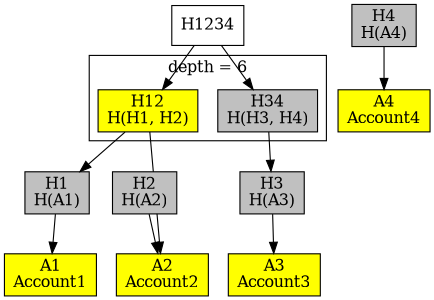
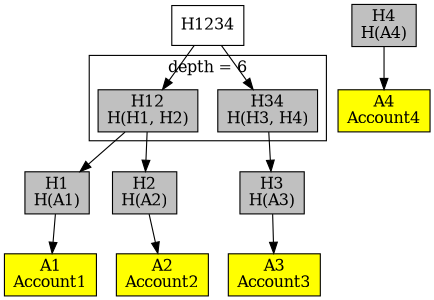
node "H12 H(H1, H2)": fillcolor yellow -> grey
edge "H12 H(H1, H2)" -> "A2 Account2": now "H12 H(H1, H2)" -> "H2 H(A2)"
